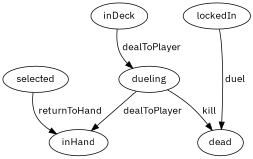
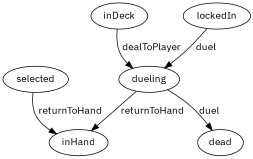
edge "lockedIn" -> "dead": now "lockedIn" -> "dueling"
edge "dueling" -> "inHand": label " dealToPlayer " -> " returnToHand "
edge "dueling" -> "dead": label " kill " -> " duel "
